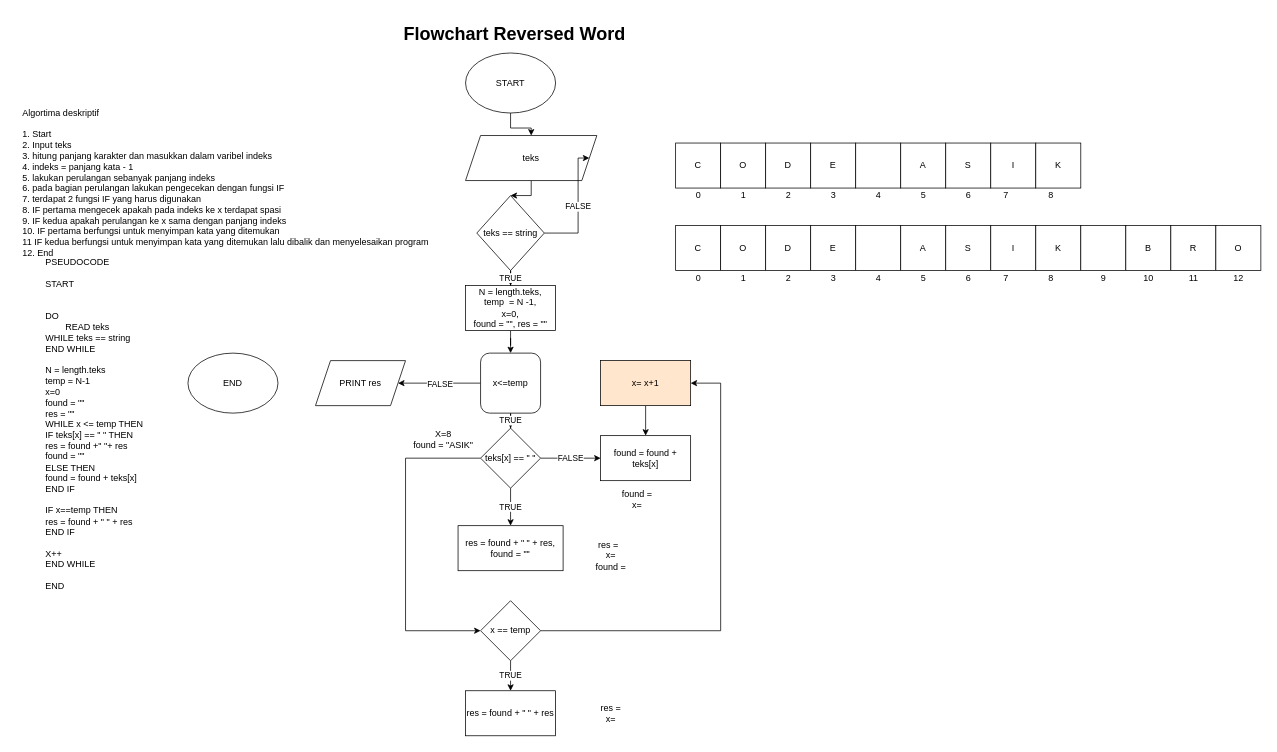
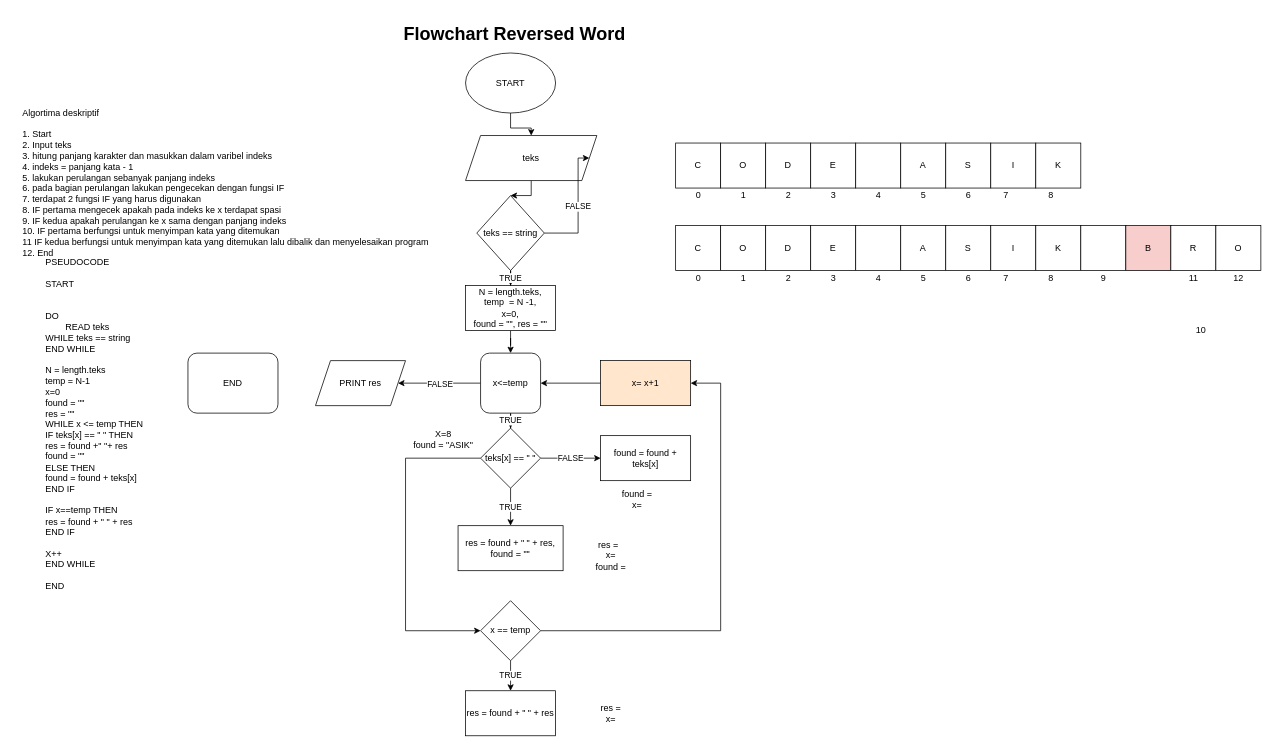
node "B": fillcolor #ffffff -> #f8cecc
node "10": moved (1148, 278) -> (1200, 330)
node "END": shape ellipse -> rounded rectangle
edge "x= x+1" -> "found = found + teks[x]": now "x= x+1" -> "x<=temp"
